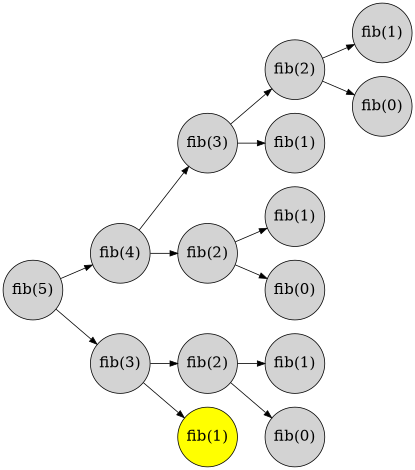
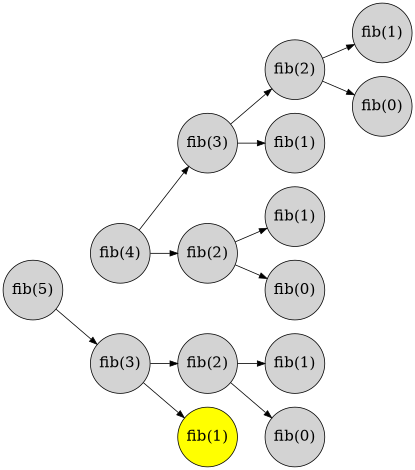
edge "fib(5)" -> "fib(4)": removed
